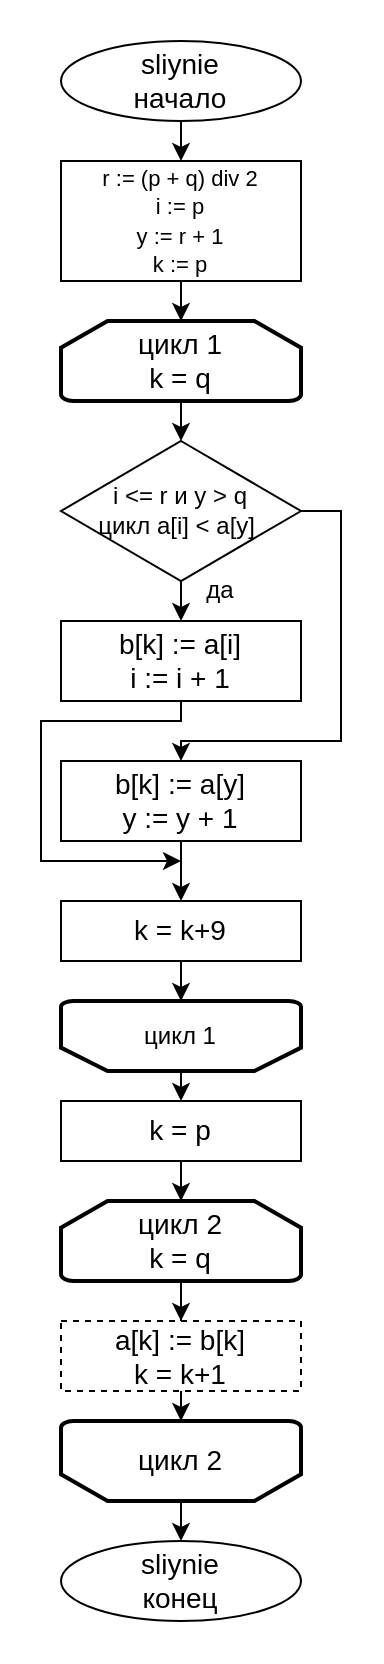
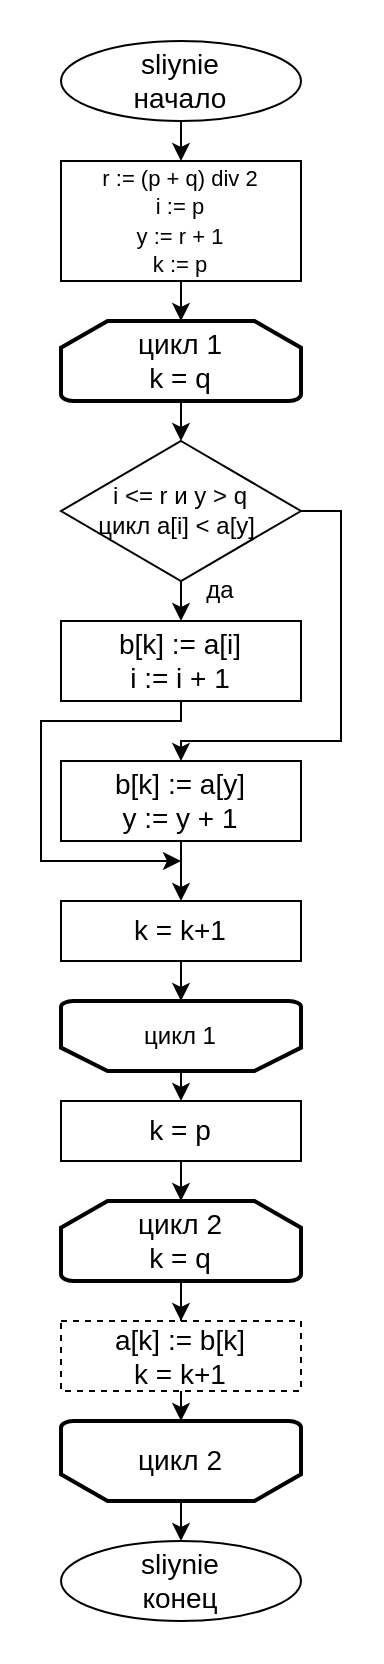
node "k = k+9": label "k = k+9" -> "k = k+1"
